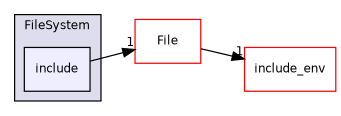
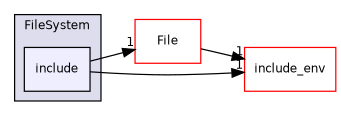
edge "include" -> "include_env": added
